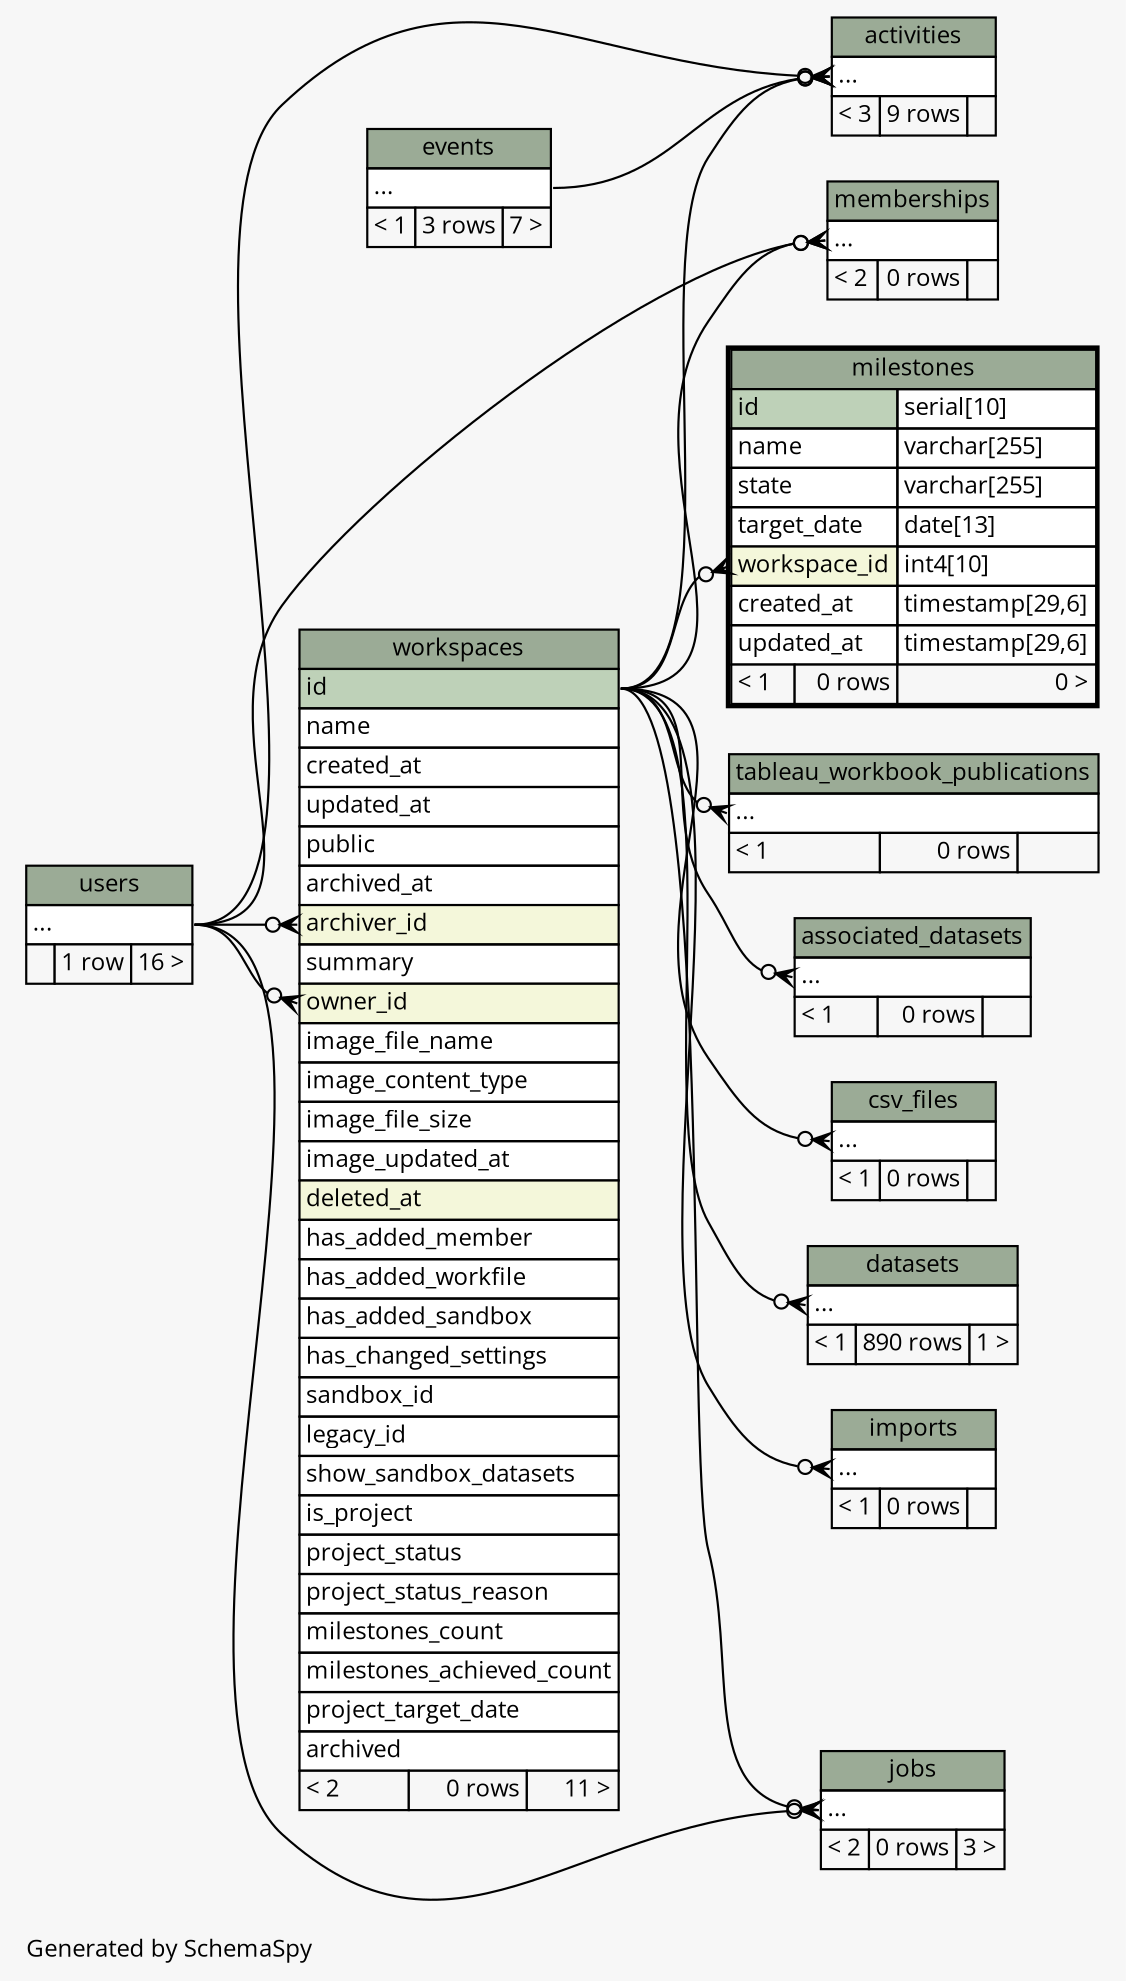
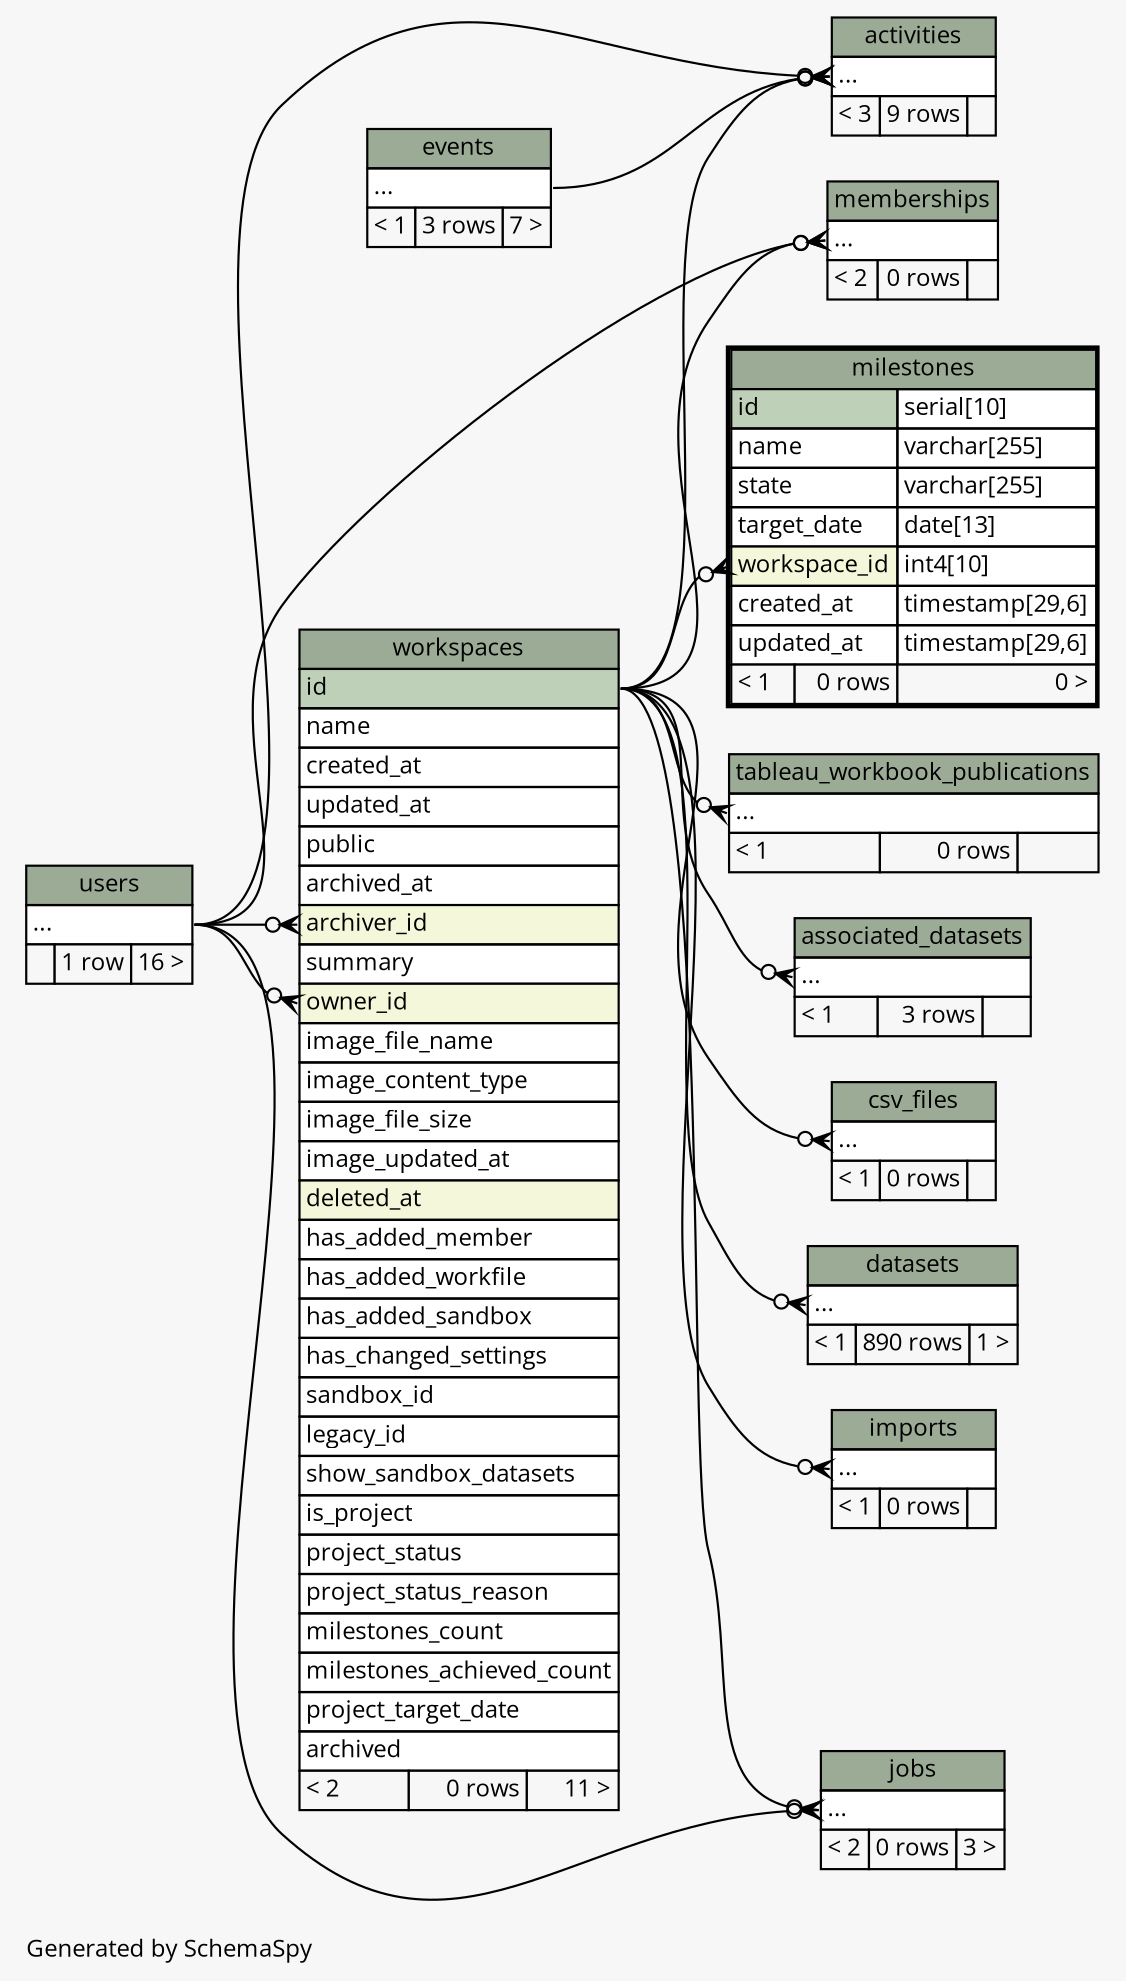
node "associated_datasets": text "0 rows" -> "3 rows"
